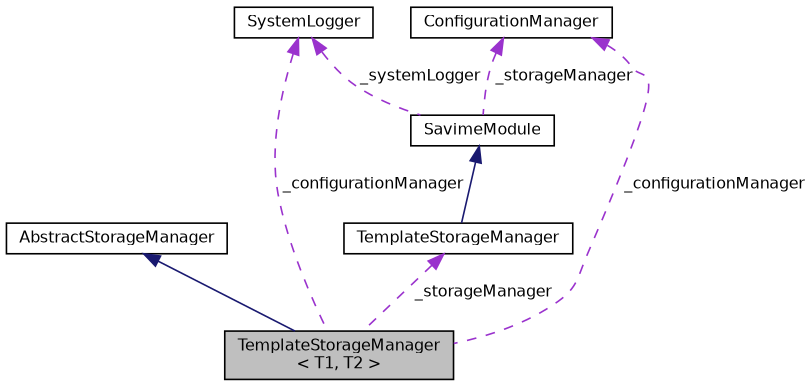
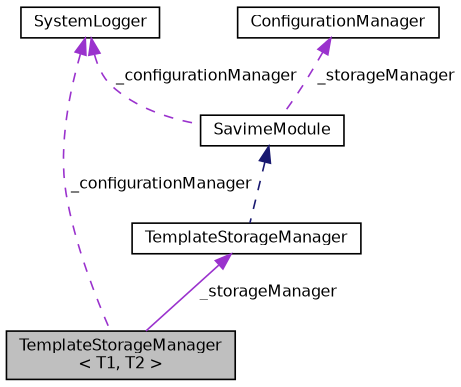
edge "SavimeModule" -> "SystemLogger": label " _systemLogger" -> " _configurationManager"
edge "TemplateStorageManager" -> "SavimeModule": style solid -> dashed
edge "TemplateStorageManager < T1, T2 >" -> "ConfigurationManager": removed, label "_configurationManager"
node "AbstractStorageManager": removed
edge "TemplateStorageManager < T1, T2 >" -> "TemplateStorageManager": style dashed -> solid
